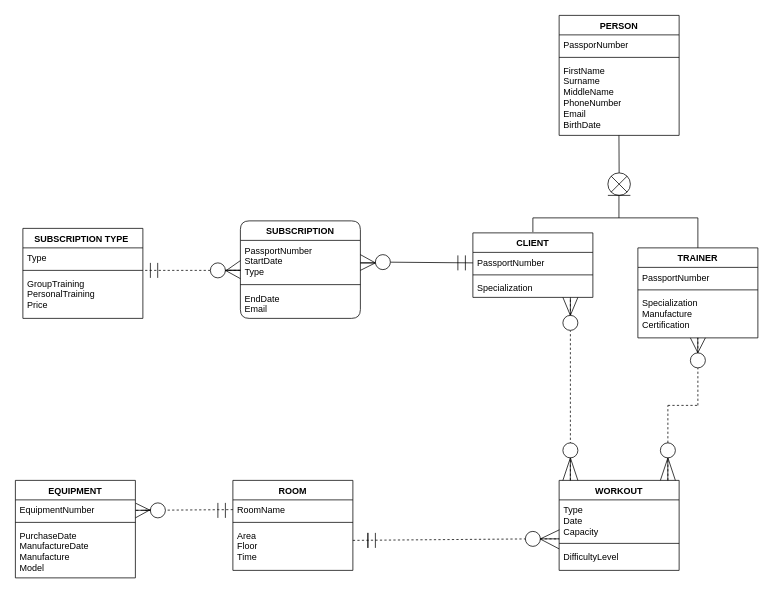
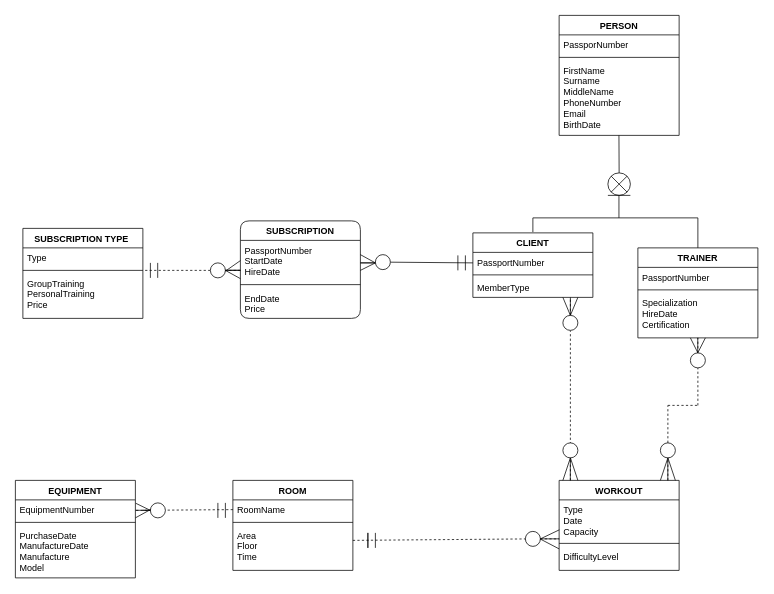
node "PassportNumber StartDate Type": label "PassportNumber StartDate Type" -> "PassportNumber StartDate HireDate"
node "Specialization": label "Specialization" -> "MemberType"
node "EndDate Email": label "EndDate Email" -> "EndDate Price"
node "Specialization Manufacture Certification": label "Specialization Manufacture Certification" -> "Specialization HireDate Certification"
